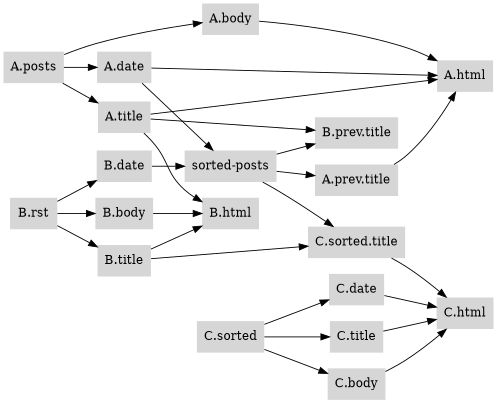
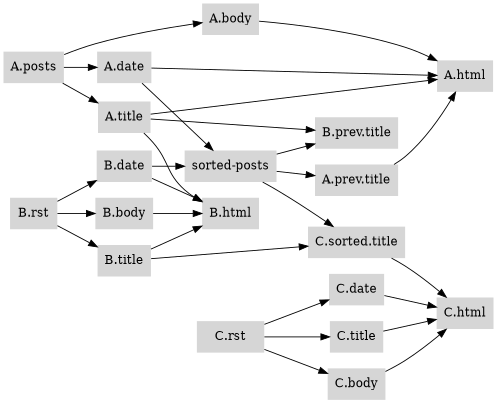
edge "B.date" -> "B.html": added
node "C.sorted": label "C.sorted" -> "C.rst"
